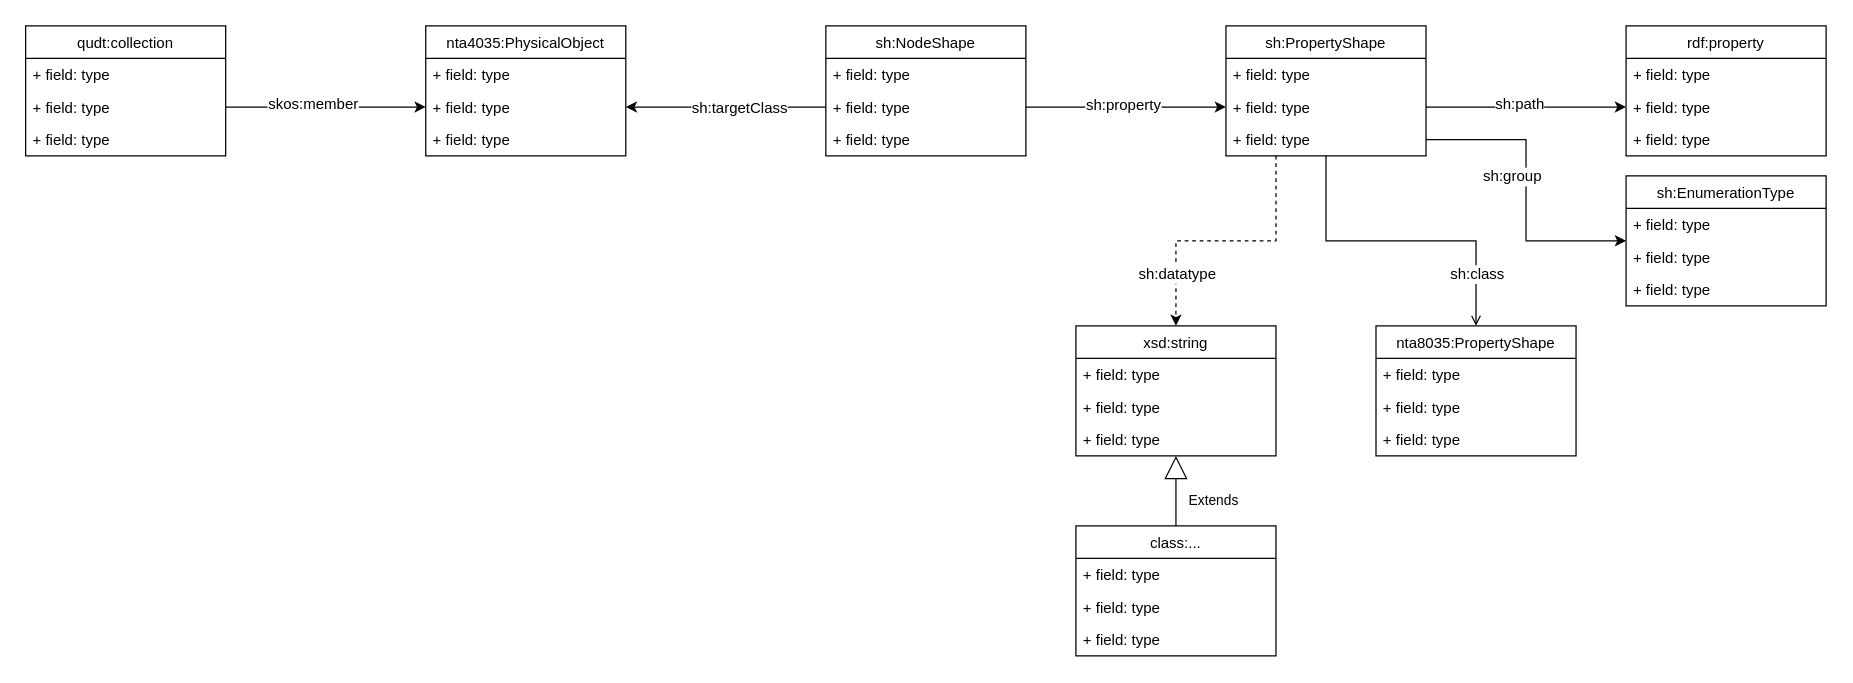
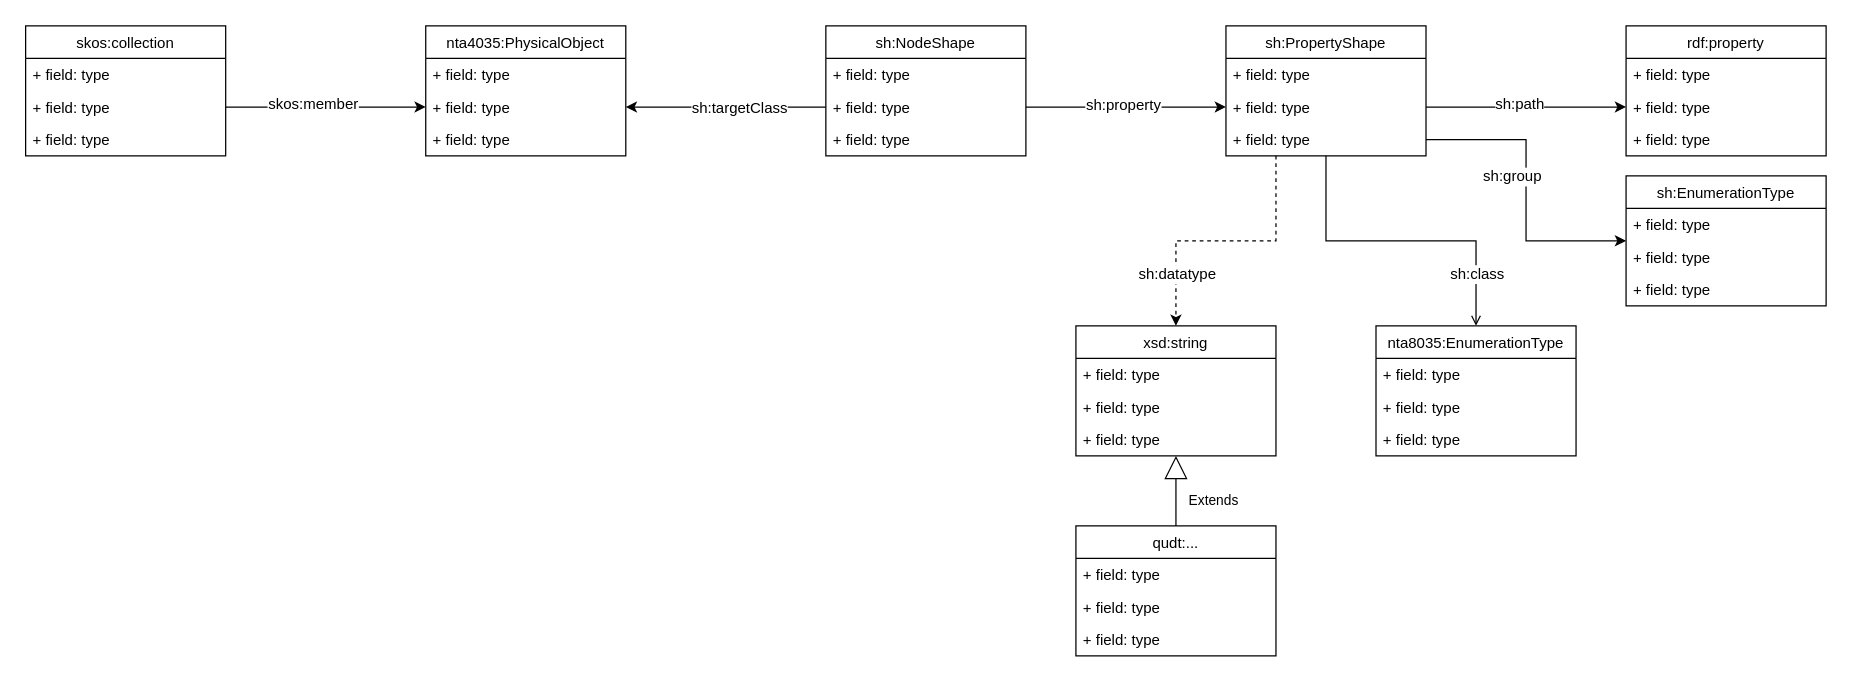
node "qudt:collection": label "qudt:collection" -> "skos:collection"
node "nta8035:PropertyShape": label "nta8035:PropertyShape" -> "nta8035:EnumerationType"
node "class:...": label "class:..." -> "qudt:..."
